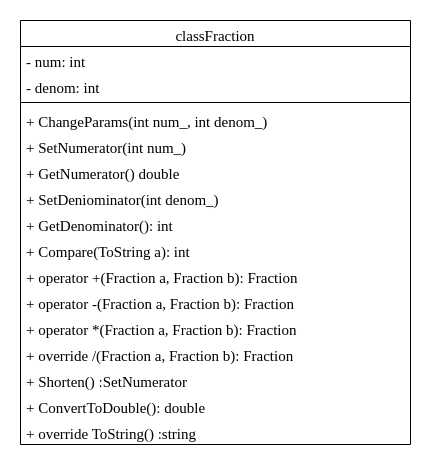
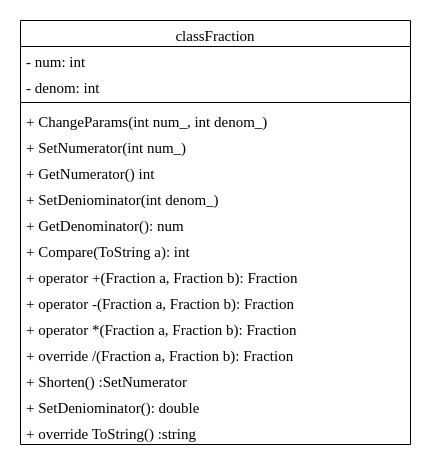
node "+ GetNumerator() double": label "+ GetNumerator() double" -> "+ GetNumerator() int"
node "+ GetDenominator(): int": label "+ GetDenominator(): int" -> "+ GetDenominator(): num"
node "+ ConvertToDouble(): double": label "+ ConvertToDouble(): double" -> "+ SetDeniominator(): double"
